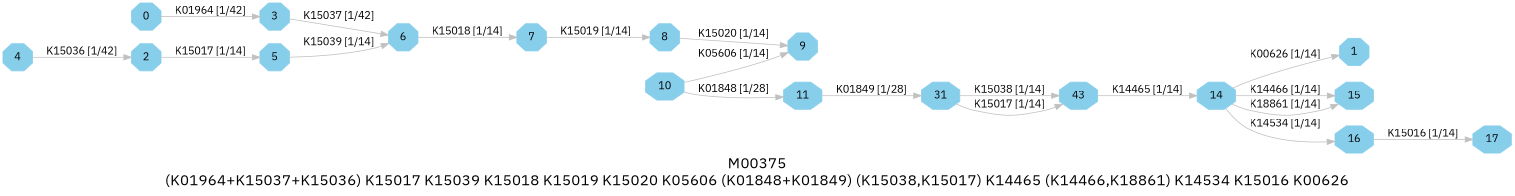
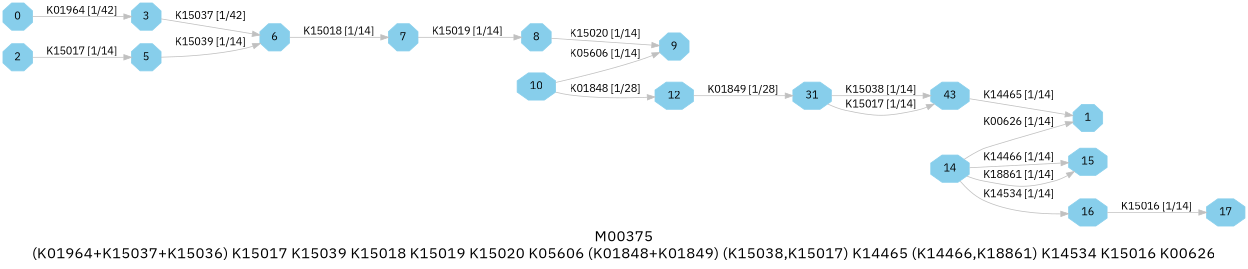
node "4": removed
node "11": label "11" -> "12"
edge "43" -> "14": now "43" -> "1"
